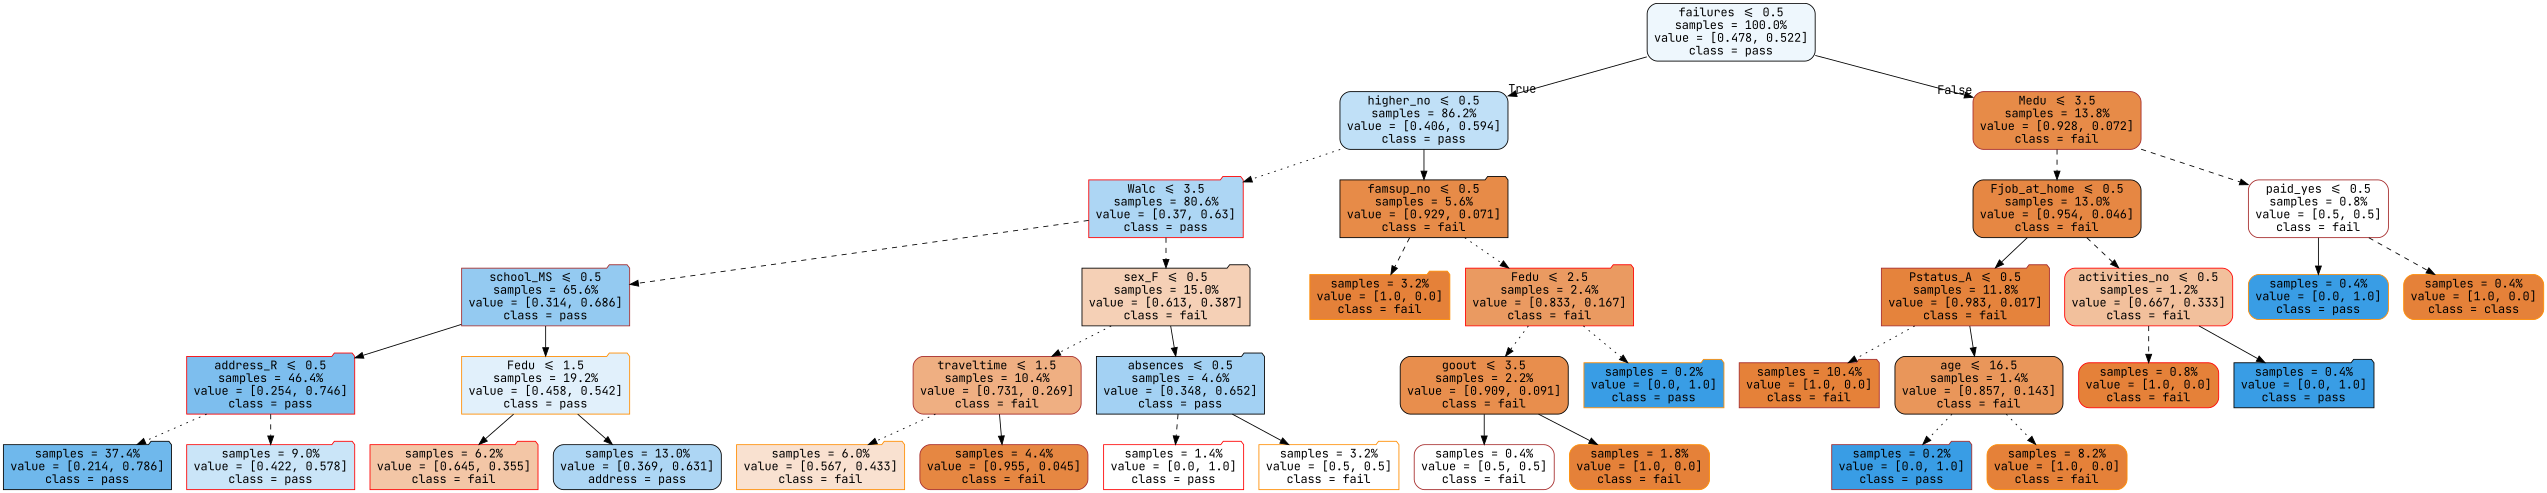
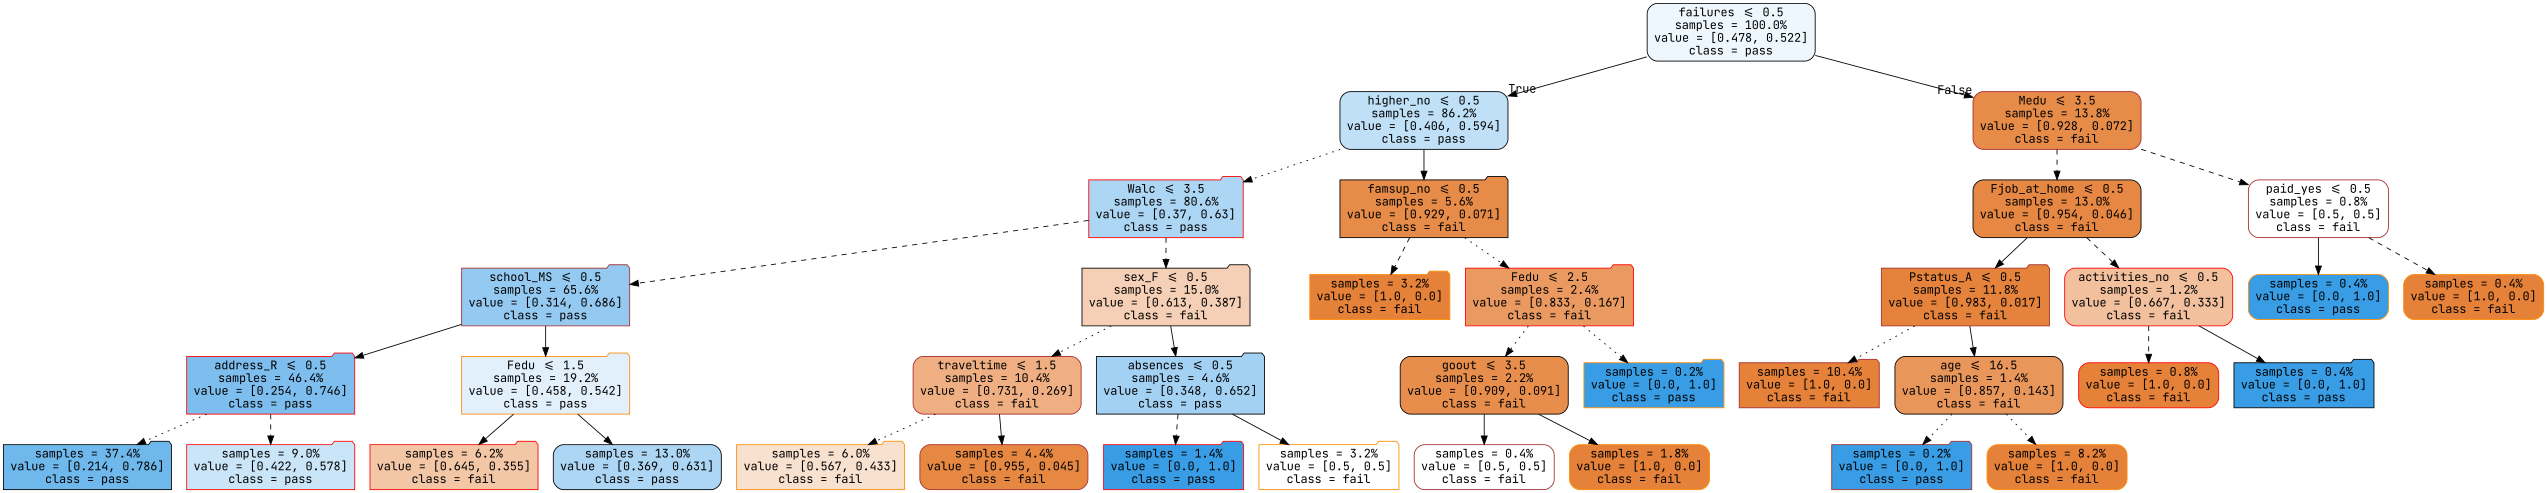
node "samples = 0.4% value = [1.0, 0.0] class = class": label "samples = 0.4% value = [1.0, 0.0] class = class" -> "samples = 0.4% value = [1.0, 0.0] class = fail"
node "samples = 13.0% value = [0.369, 0.631] address = pass": label "samples = 13.0% value = [0.369, 0.631] address = pass" -> "samples = 13.0% value = [0.369, 0.631] class = pass"
node "samples = 1.4% value = [0.0, 1.0] class = pass": fillcolor #ffffff -> #399de5
